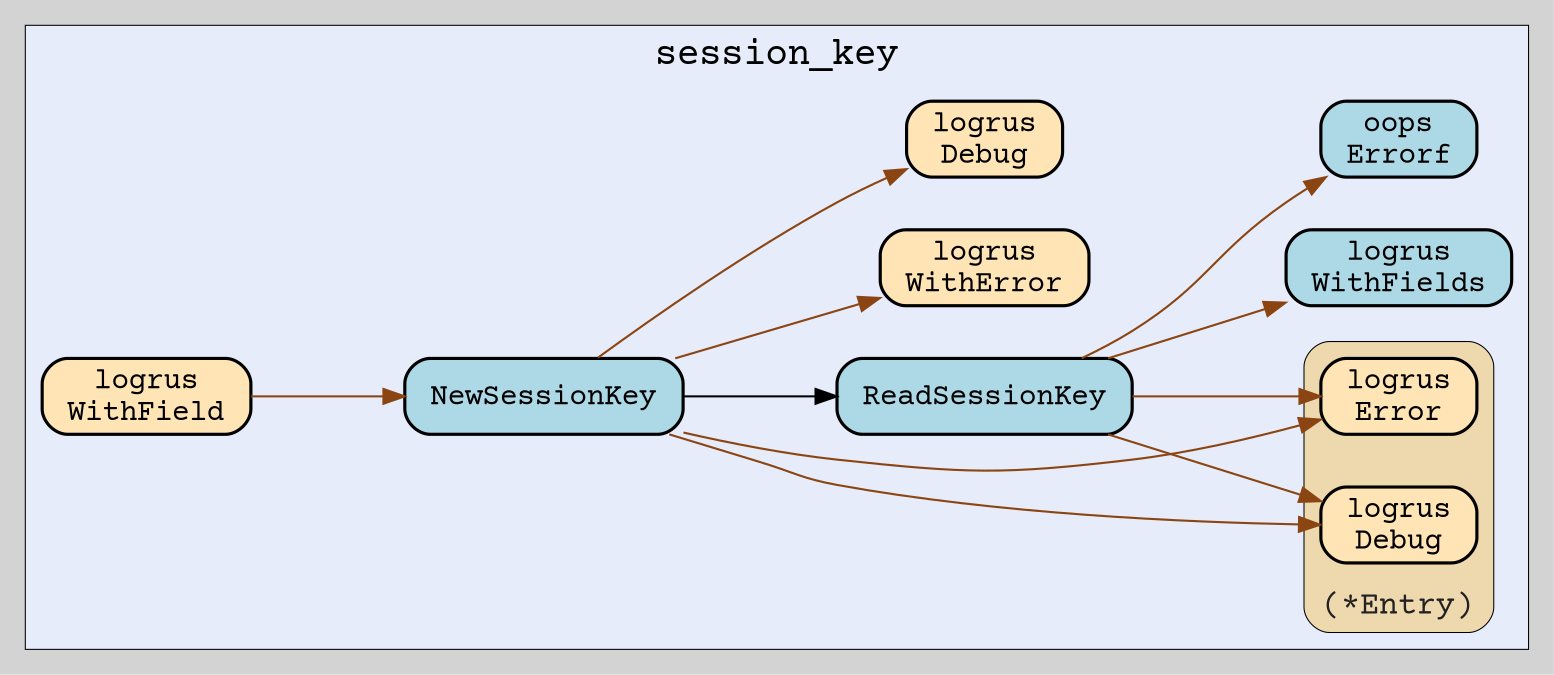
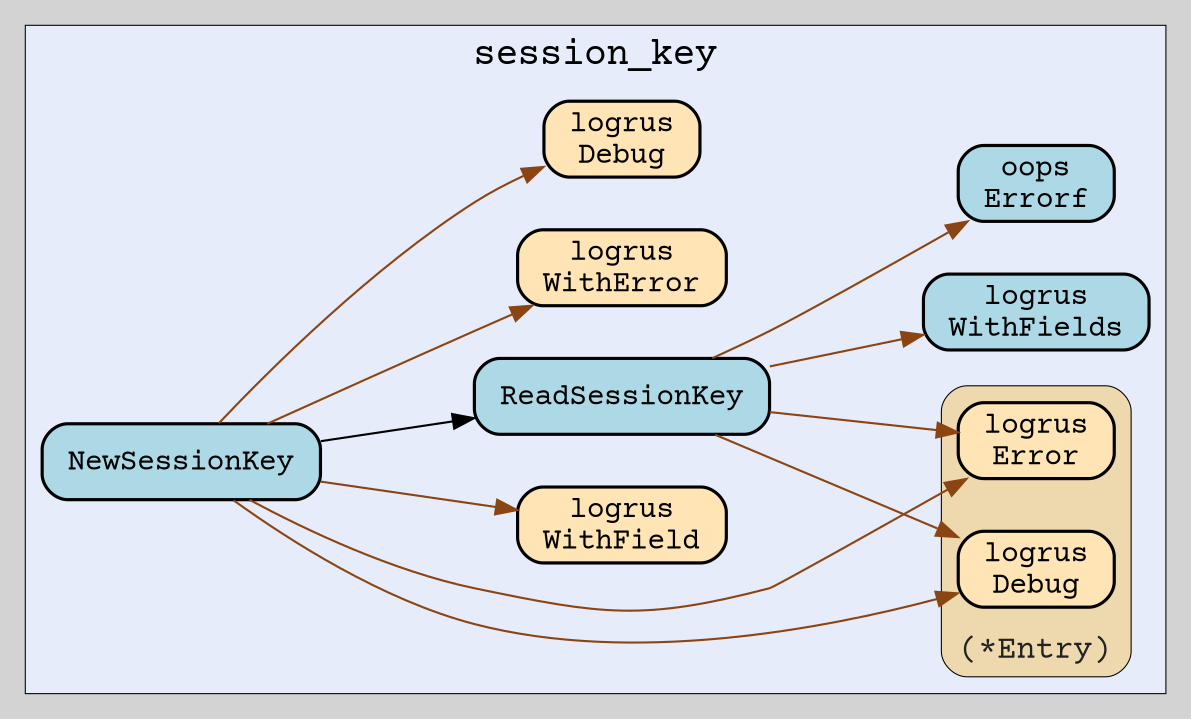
edge "logrus WithField" -> "NewSessionKey": reversed
